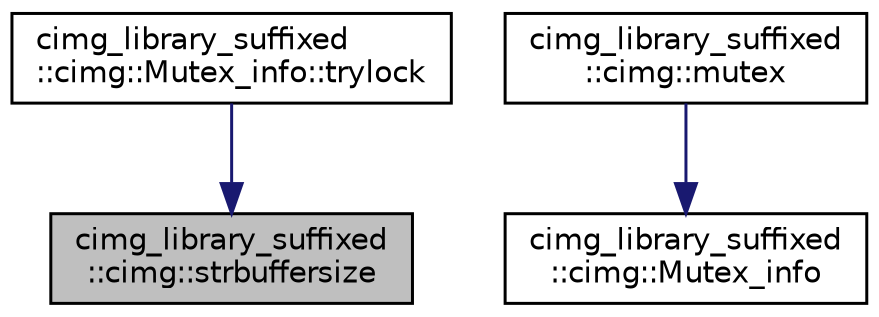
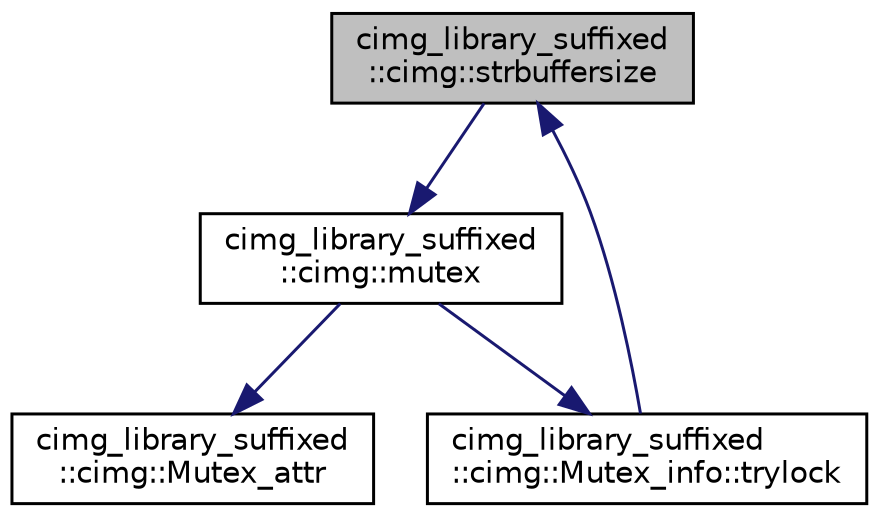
edge "cimg_library_suffixed ::cimg::strbuffersize" -> "cimg_library_suffixed ::cimg::mutex": added
node "cimg_library_suffixed ::cimg::Mutex_info": label "cimg_library_suffixed ::cimg::Mutex_info" -> "cimg_library_suffixed ::cimg::Mutex_attr"
edge "cimg_library_suffixed ::cimg::mutex" -> "cimg_library_suffixed ::cimg::Mutex_info::trylock": added
